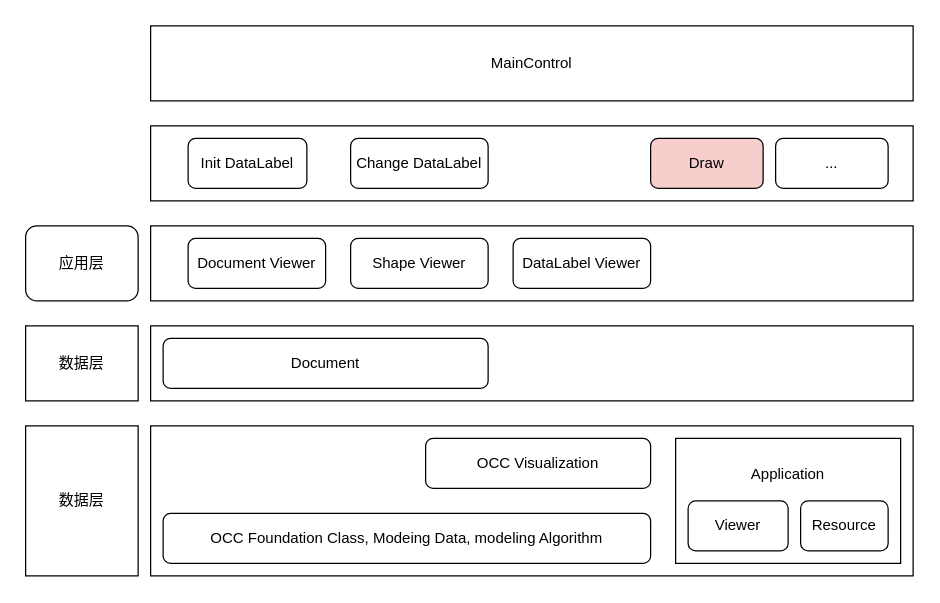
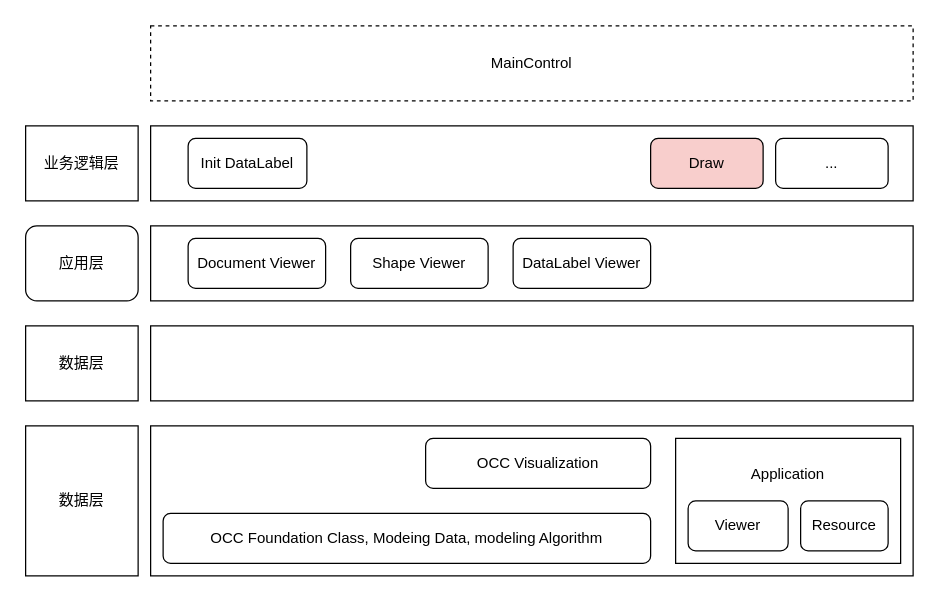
node "MainControl": style solid -> dashed
node "业务逻辑层": added
node "Change DataLabel": removed
node "Document": removed
